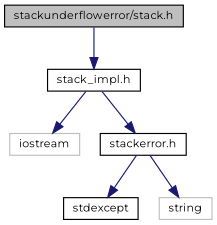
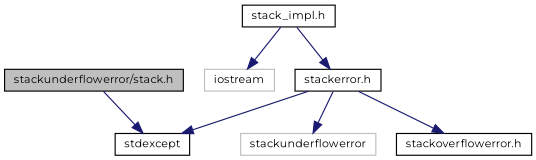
edge "stackunderflowerror/stack.h" -> "stack_impl.h": now "stackunderflowerror/stack.h" -> "stdexcept"
node "stackoverflowerror.h": added
node "string": label "string" -> "stackunderflowerror"
